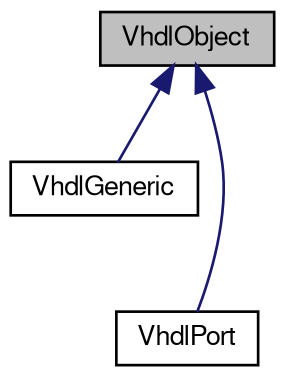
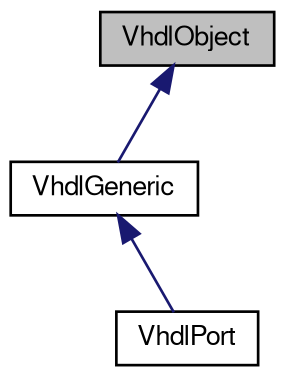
edge "VhdlPort" -> "VhdlObject": now "VhdlPort" -> "VhdlGeneric"
